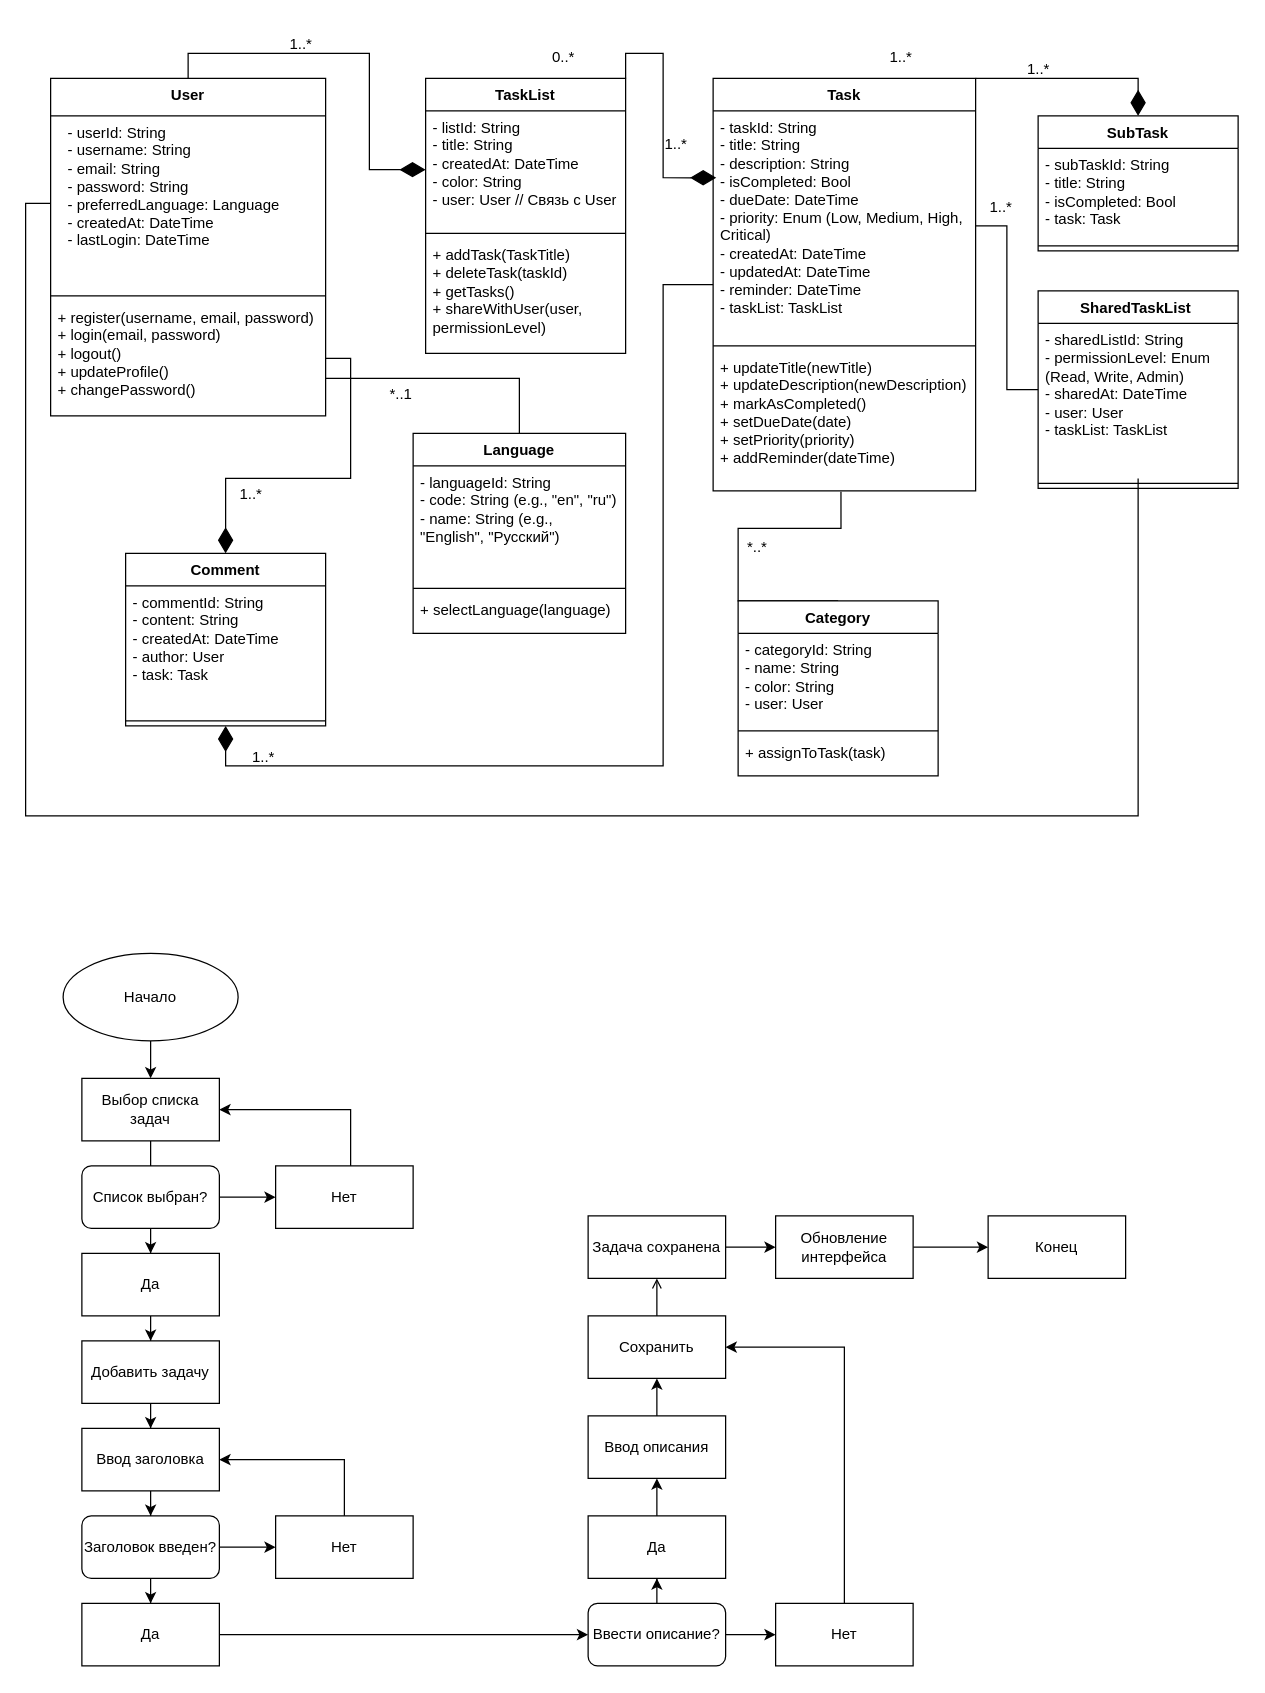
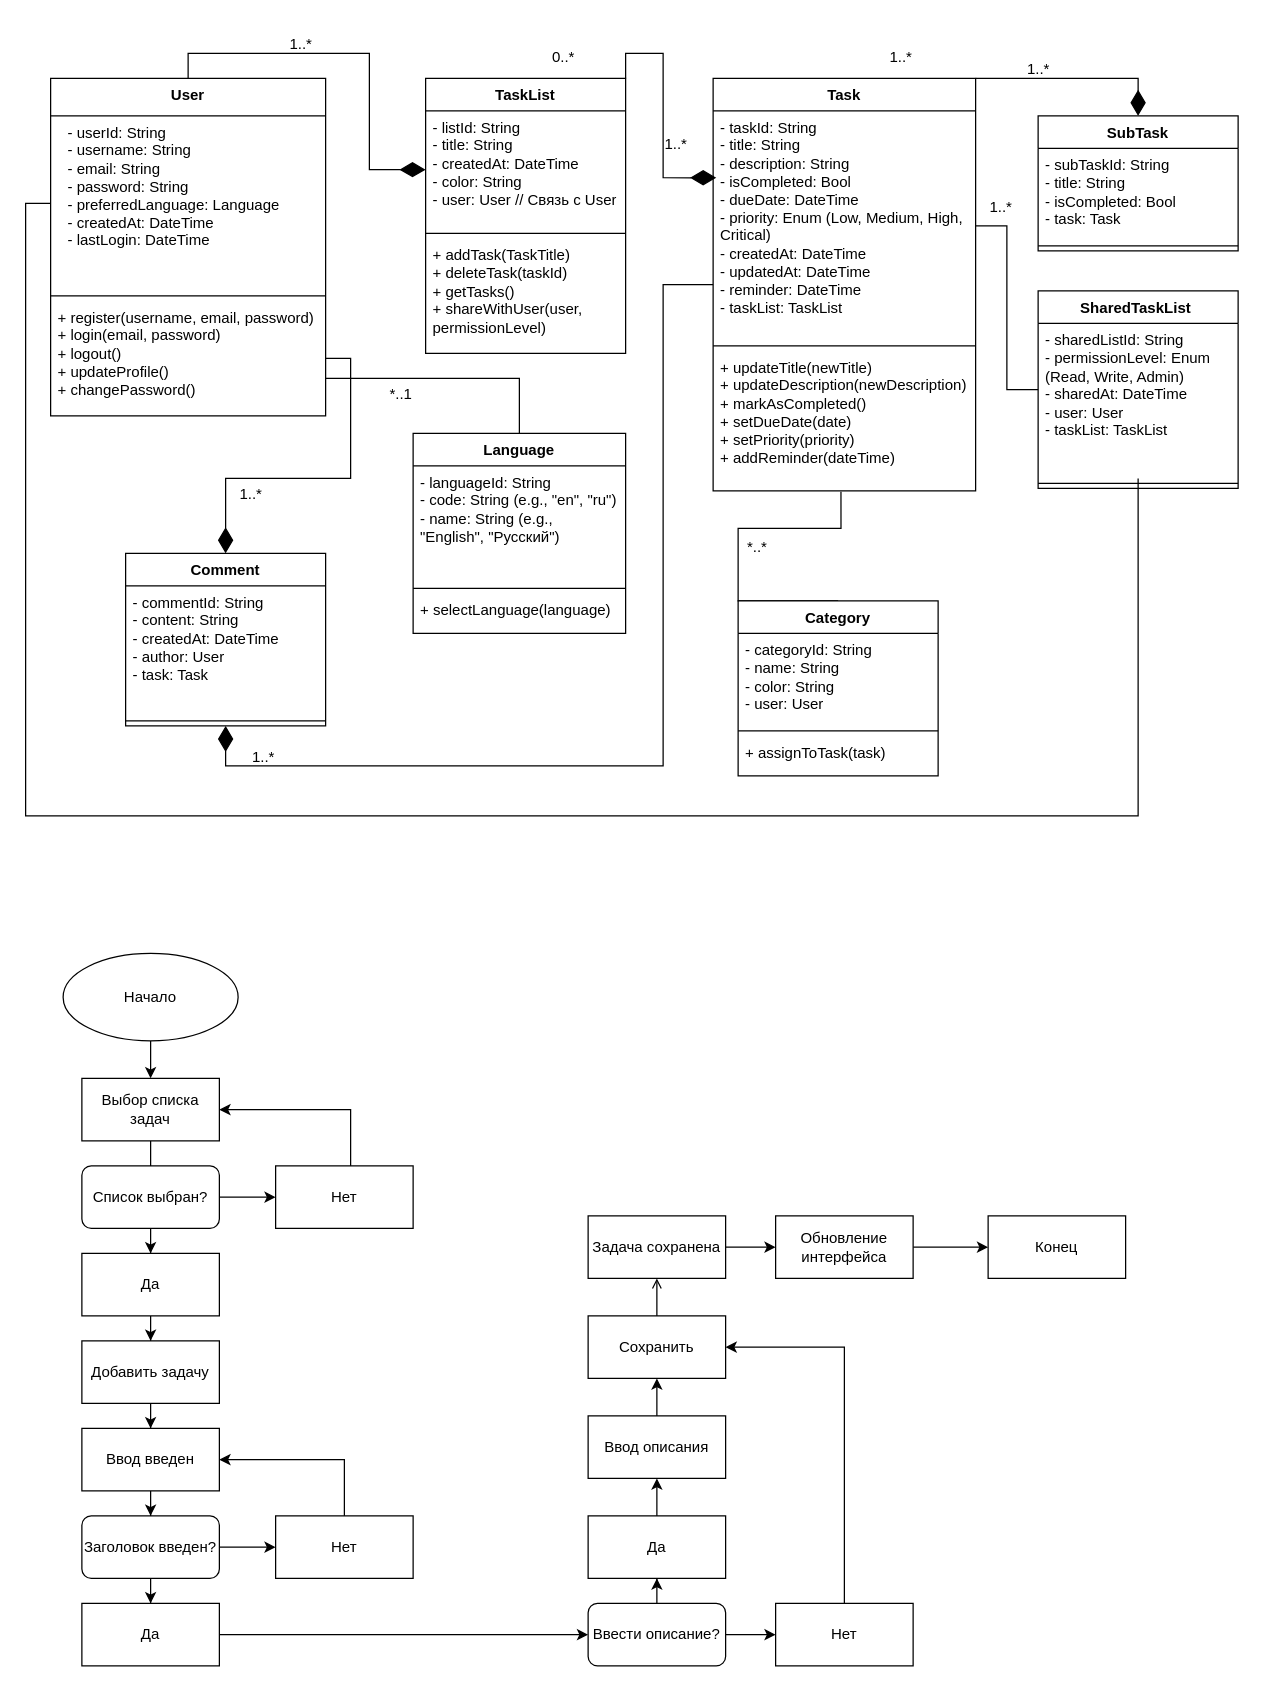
node "Ввод заголовка": label "Ввод заголовка" -> "Ввод введен"
